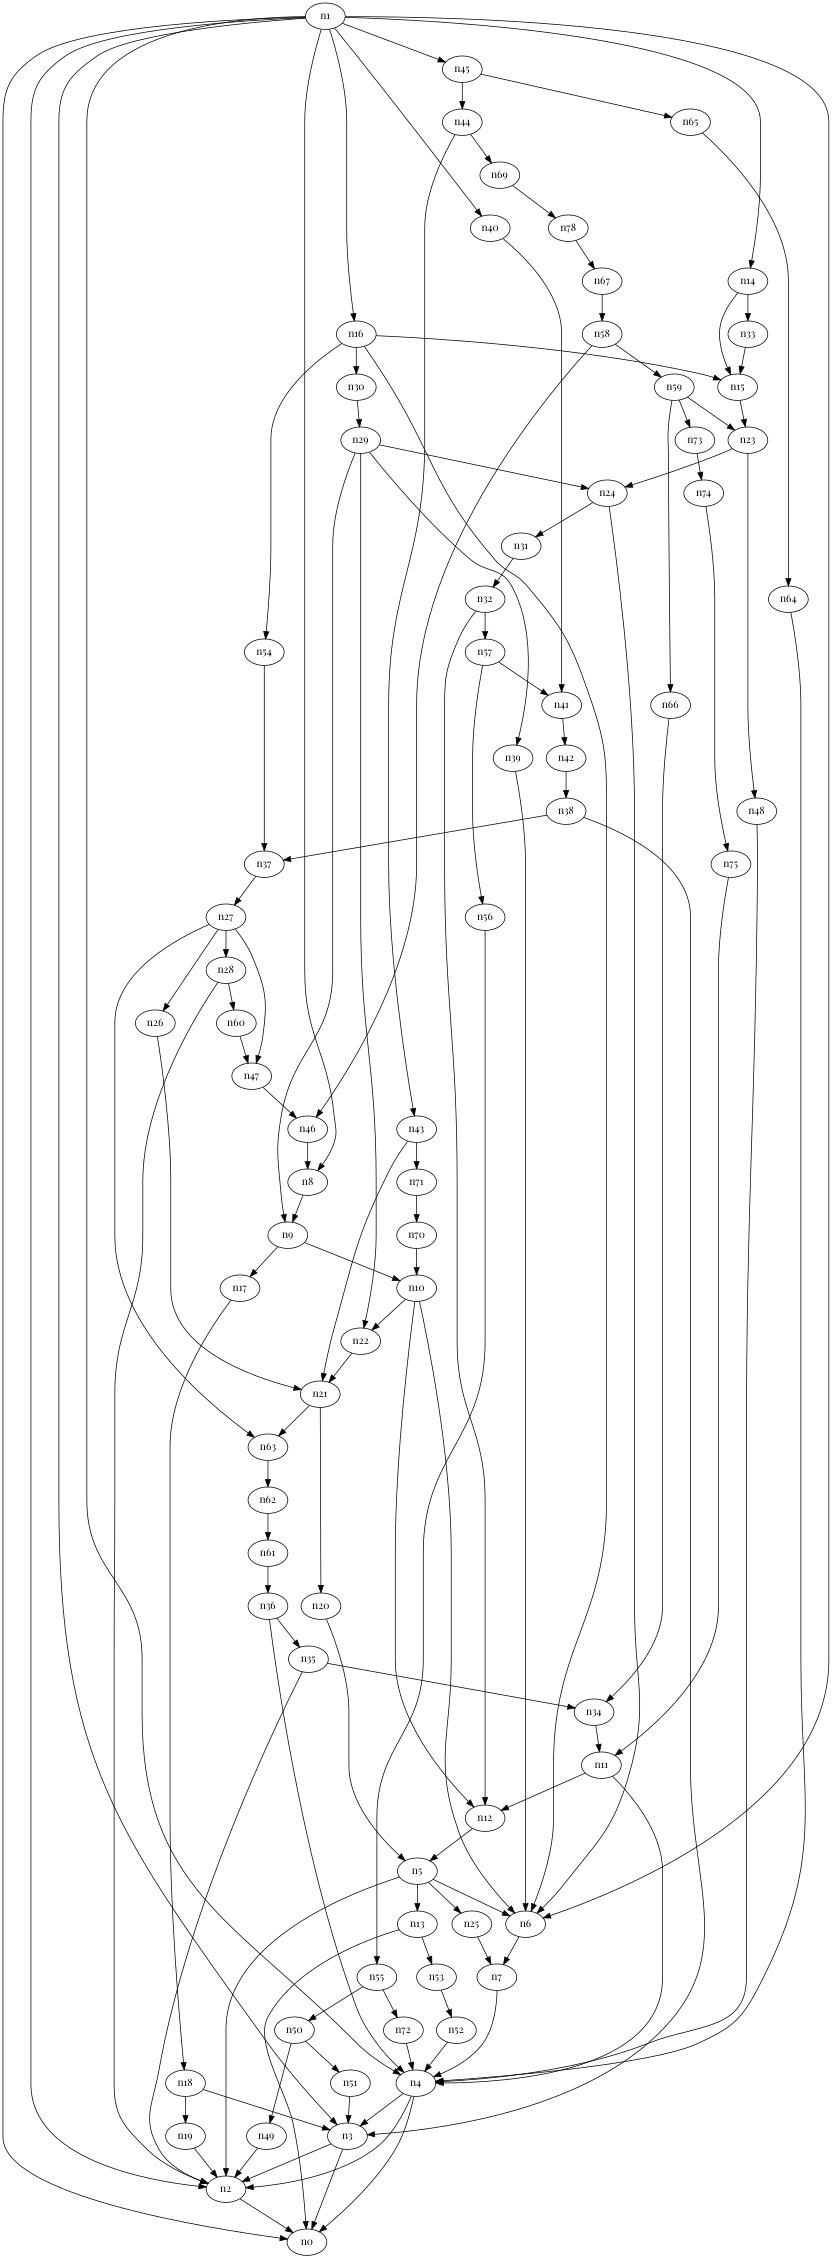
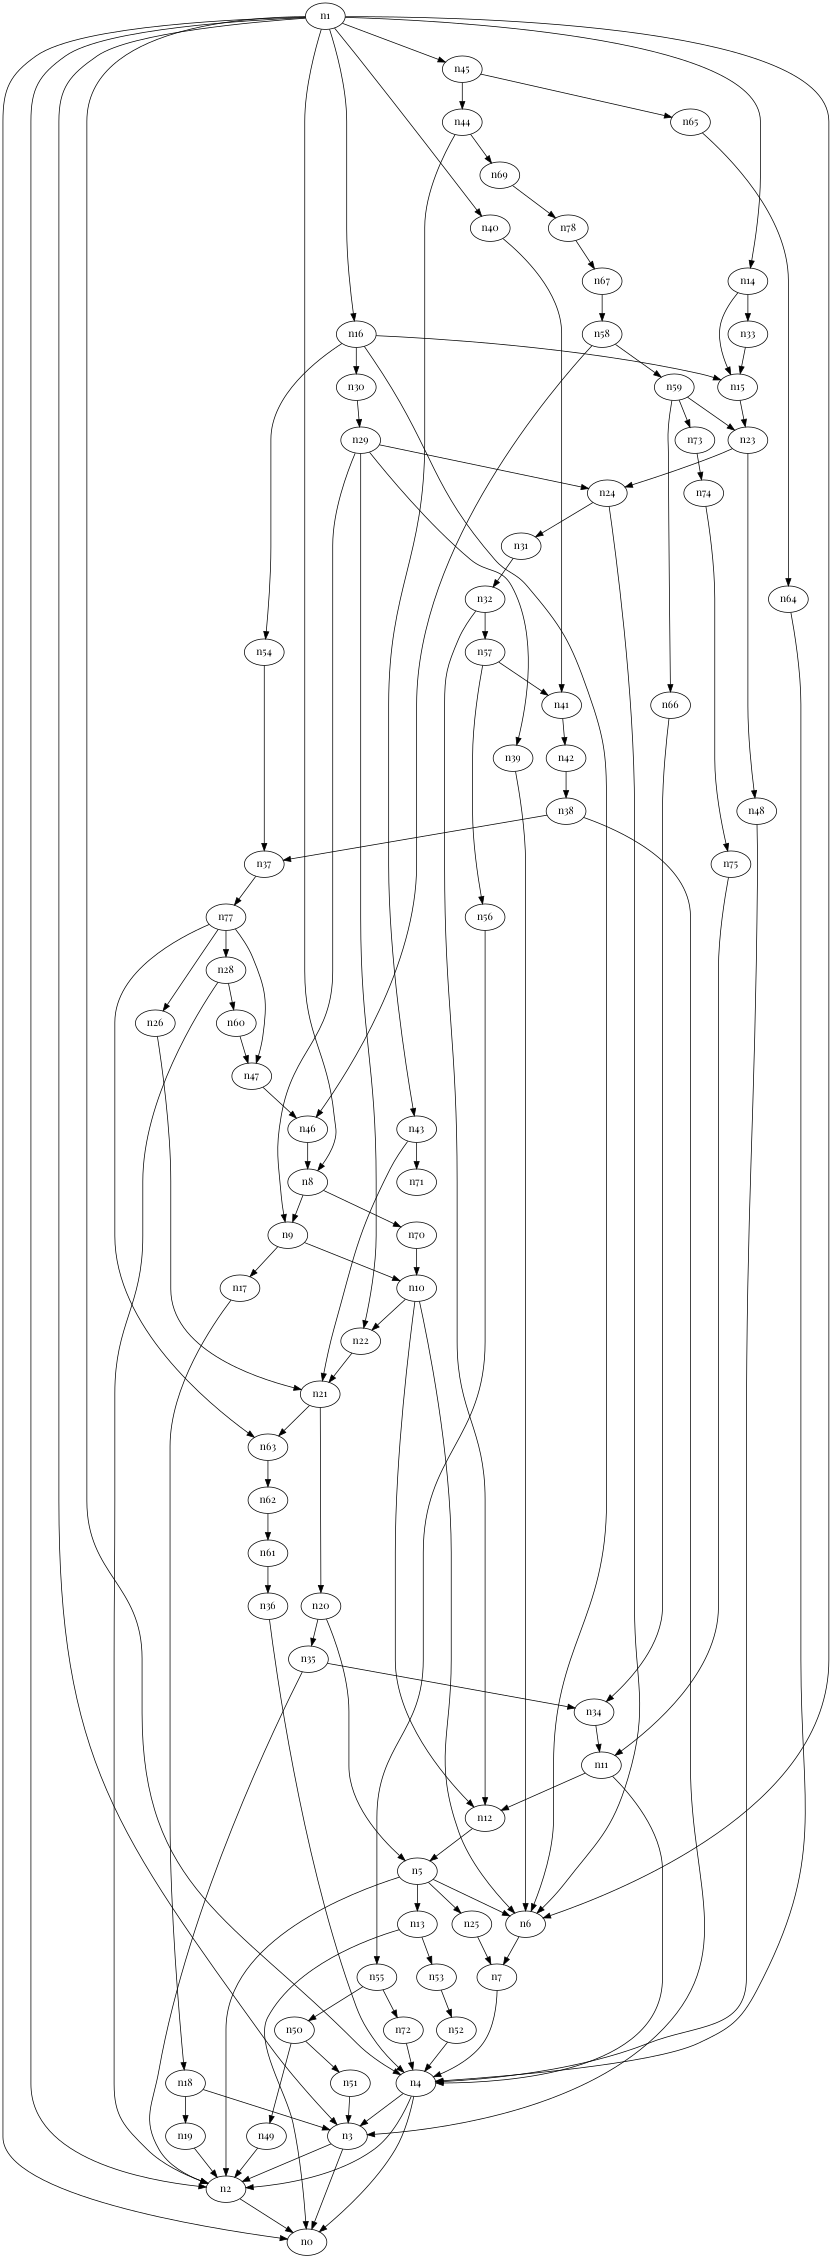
node "n27": label "n27" -> "n77"
edge "n71" -> "n70": now "n8" -> "n70"
edge "n36" -> "n35": now "n20" -> "n35"
